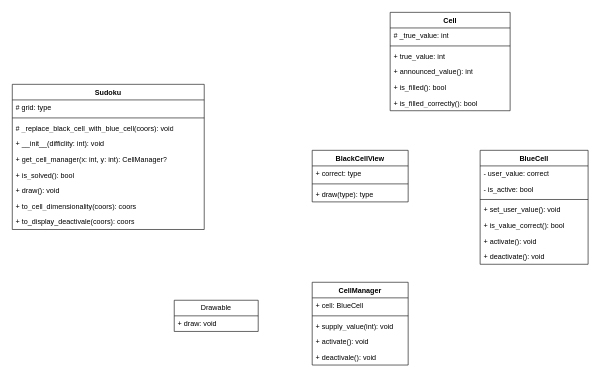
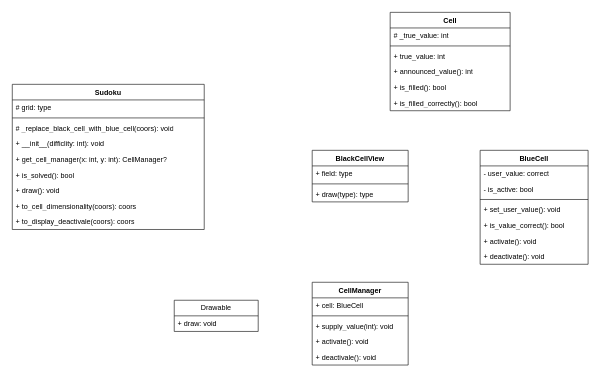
node "+ correct: type": label "+ correct: type" -> "+ field: type"
